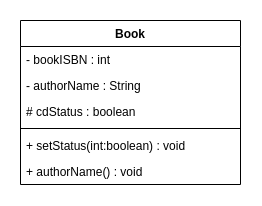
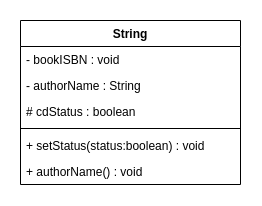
node "Book": label "Book" -> "String"
node "- bookISBN : int": label "- bookISBN : int" -> "- bookISBN : void"
node "+ setStatus(int:boolean) : void": label "+ setStatus(int:boolean) : void" -> "+ setStatus(status:boolean) : void"
